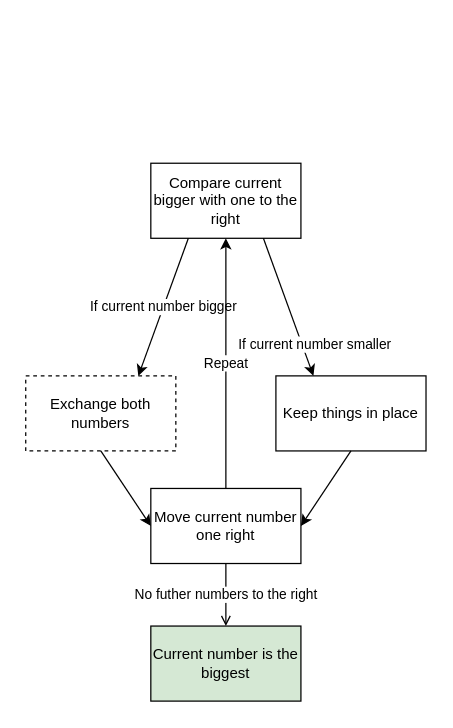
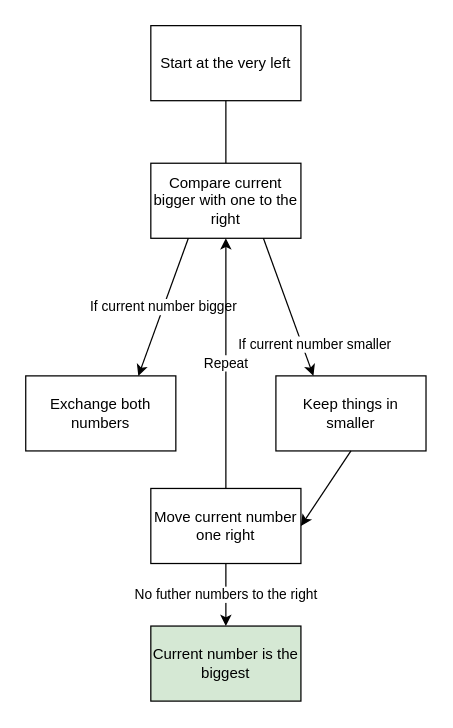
node "Start at the very left": added
edge "Start at the very left" -- "Compare current bigger with one to the right": added
node "Exchange both numbers": style dashed -> solid
node "Keep things in place": label "Keep things in place" -> "Keep things in smaller"
edge "Exchange both numbers" -> "Move current number one right": removed
edge "Move current number one right" -> "Current number is the biggest": arrowhead open -> classic
